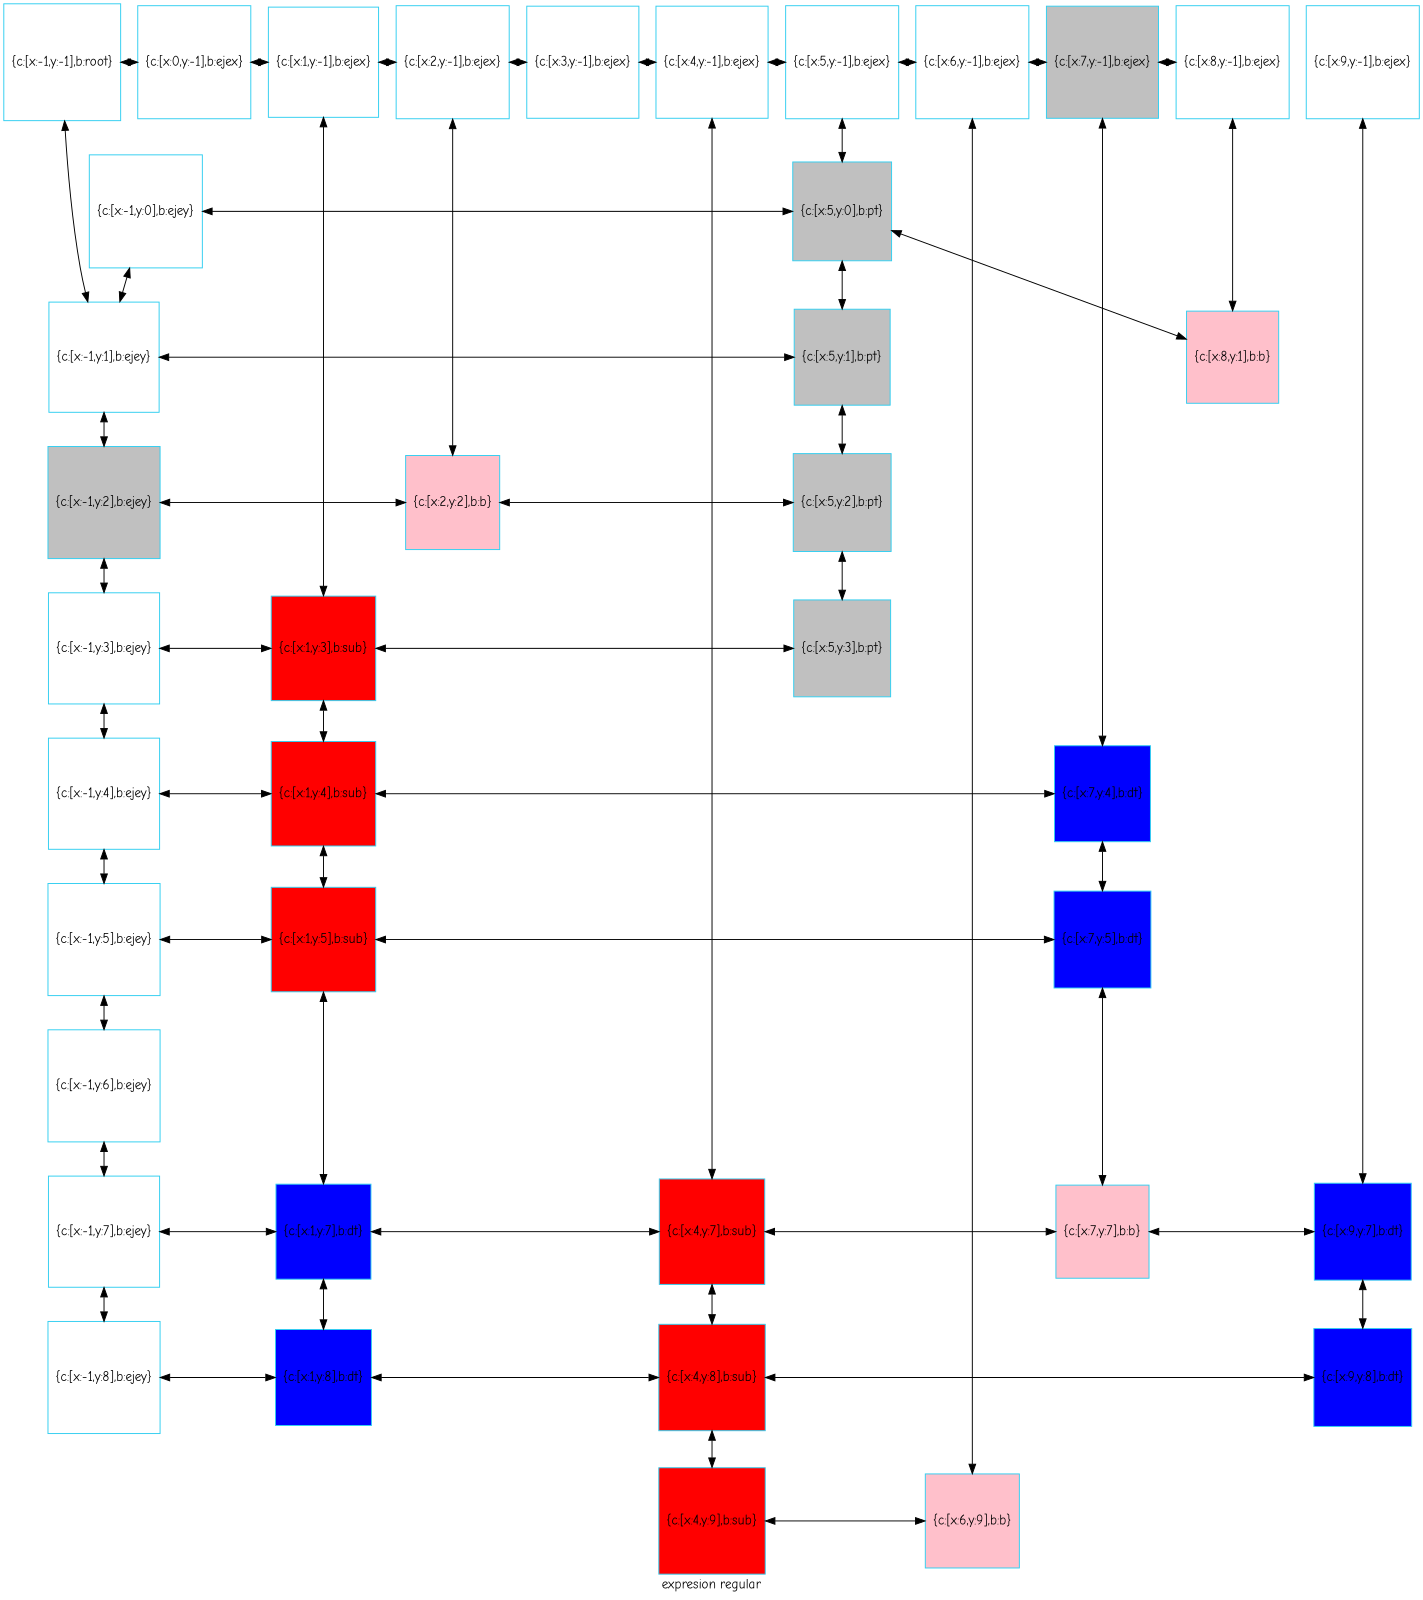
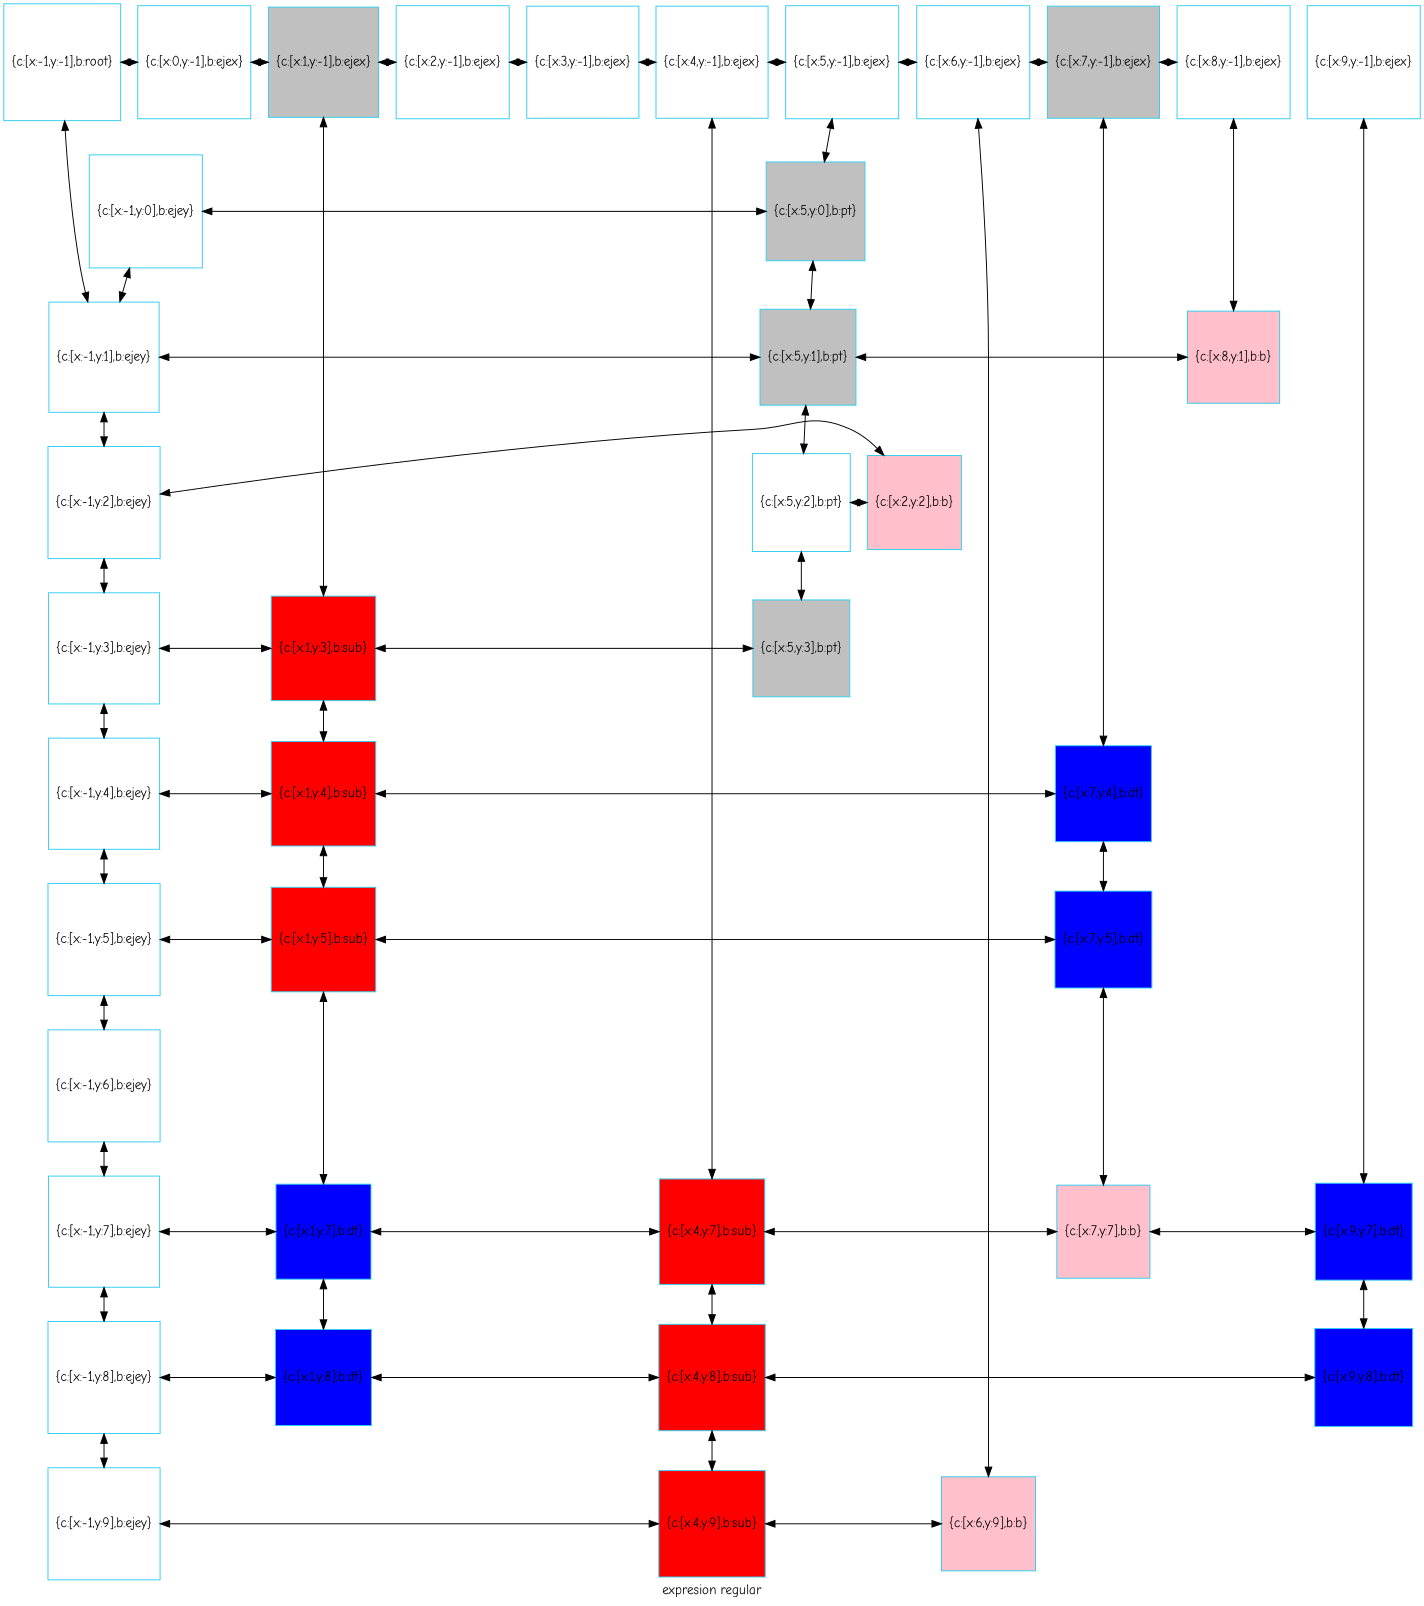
node "{c:[x:1,y:-1],b:ejex}": fillcolor white -> gray
edge "{c:[x:5,y:0],b:pt}" -- "{c:[x:8,y:1],b:b}": now "{c:[x:5,y:1],b:pt}" -- "{c:[x:8,y:1],b:b}"
edge "{c:[x:2,y:-1],b:ejex}" -- "{c:[x:2,y:2],b:b}": removed
node "{c:[x:-1,y:2],b:ejey}": fillcolor gray -> white
node "{c:[x:5,y:2],b:pt}": fillcolor gray -> white
node "{c:[x:-1,y:9],b:ejey}": added
